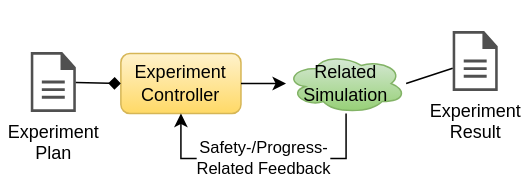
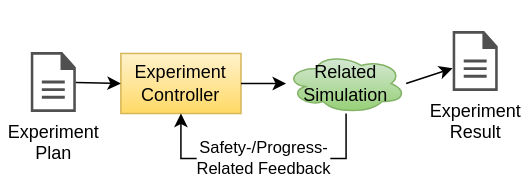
edge "Experiment Result" -- "Related Simulation": arrowhead none -> classic
edge "Experiment Plan" -> "Experiment Controller": arrowhead diamond -> classic
node "Experiment Controller": shape rounded rectangle -> rectangle
